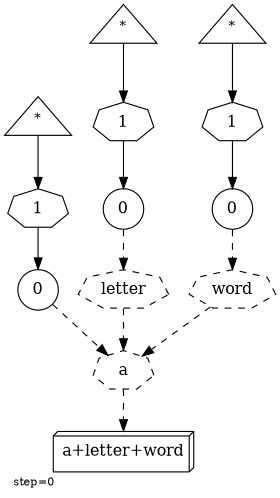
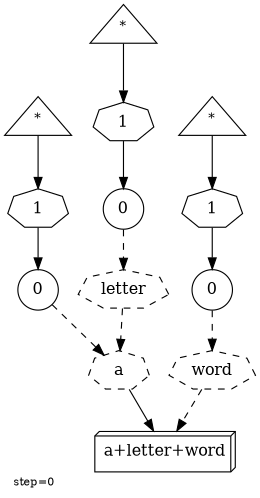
edge "word" -> "a": now "word" -> "a+letter+word"
edge "a" -> "a+letter+word": style dashed -> solid
